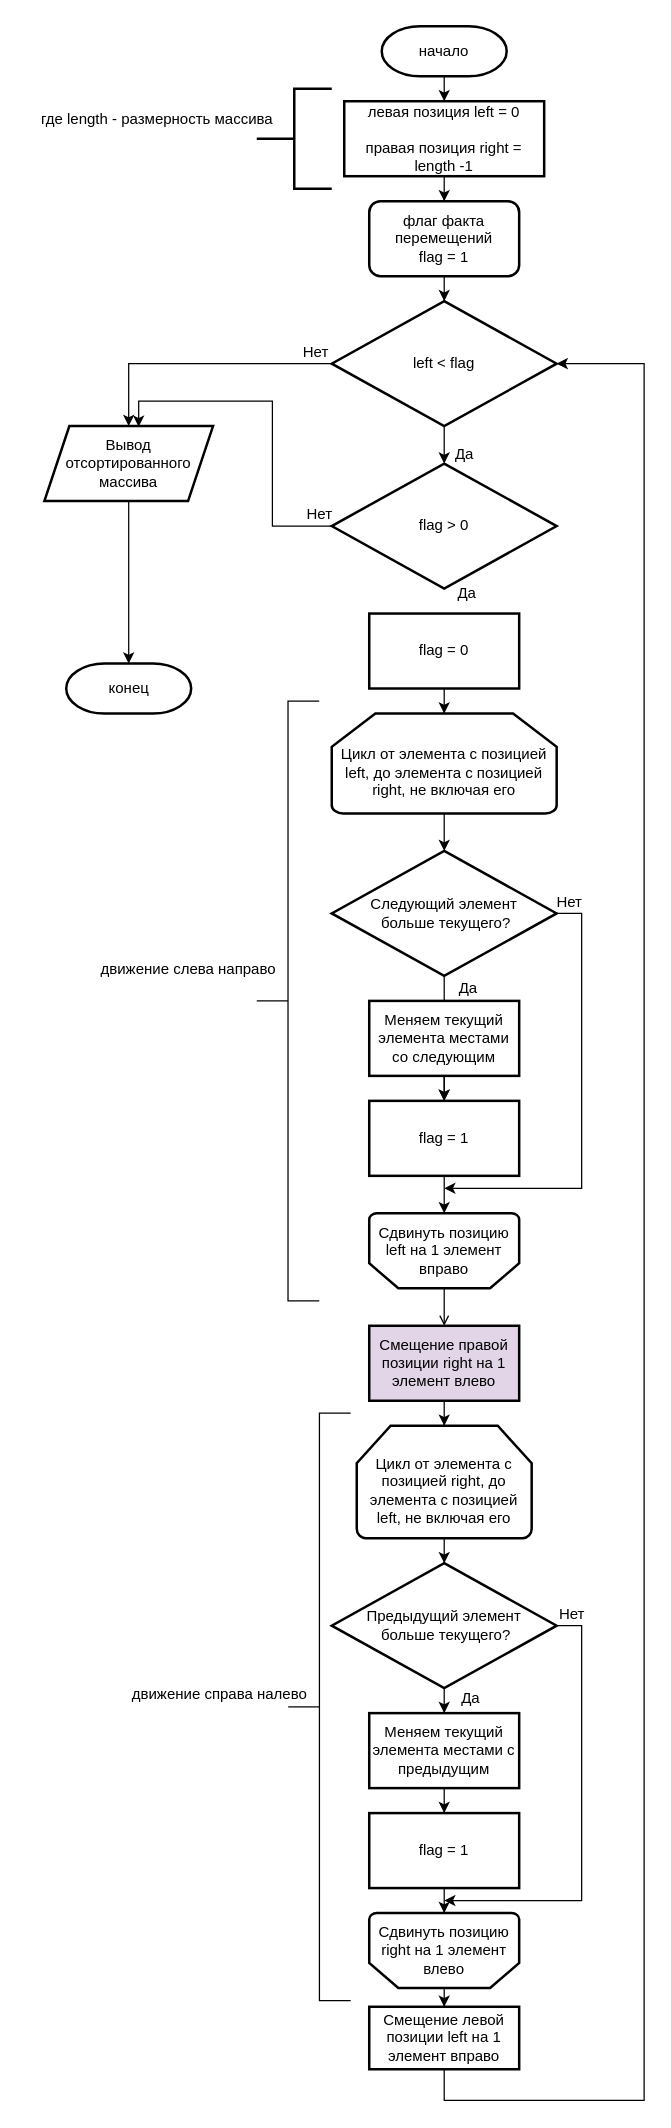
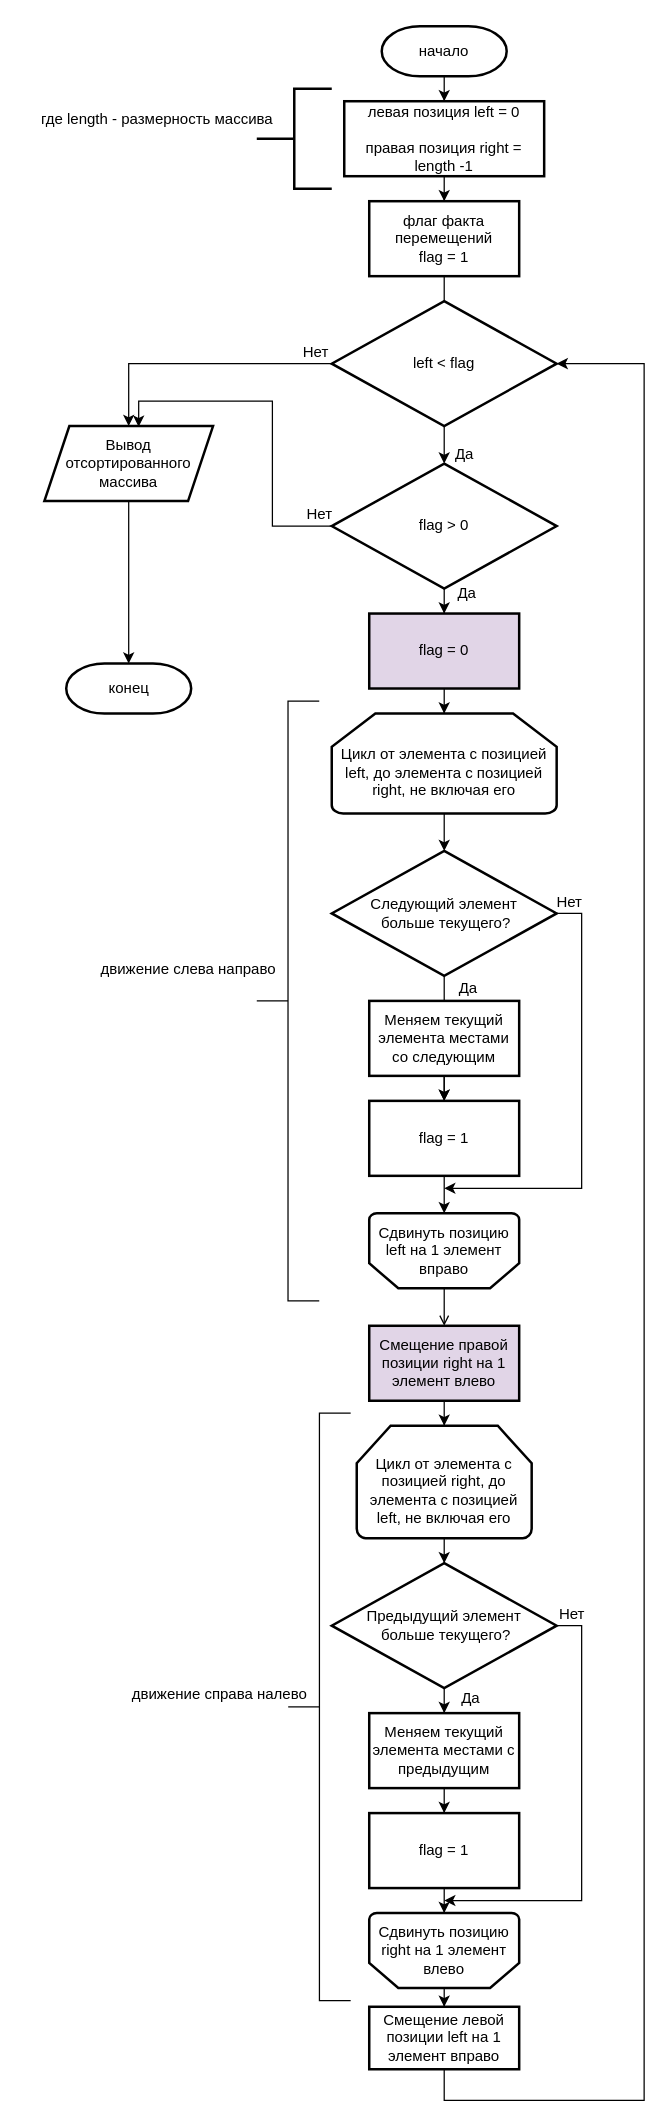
node "флаг факта перемещений flag = 1": shape rounded rectangle -> rectangle
edge "флаг факта перемещений flag = 1" -> "left < flag": arrowhead classic -> none
edge "flag > 0" -> "flag = 0": added
node "flag = 0": fillcolor #ffffff -> #e1d5e7
